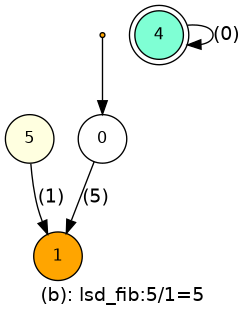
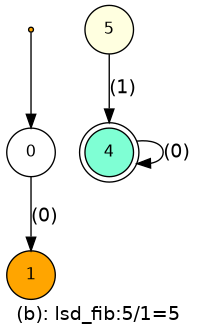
edge "5" -> "1": now "5" -> "4"
edge "0" -> "1": label "(5)" -> "(0)"
